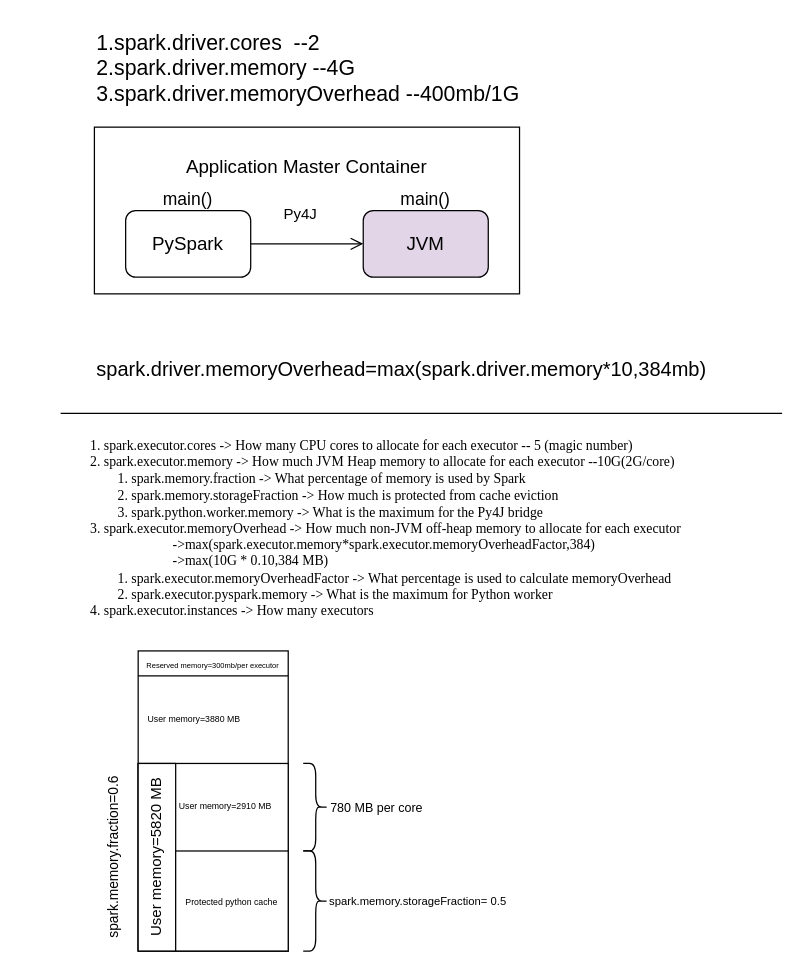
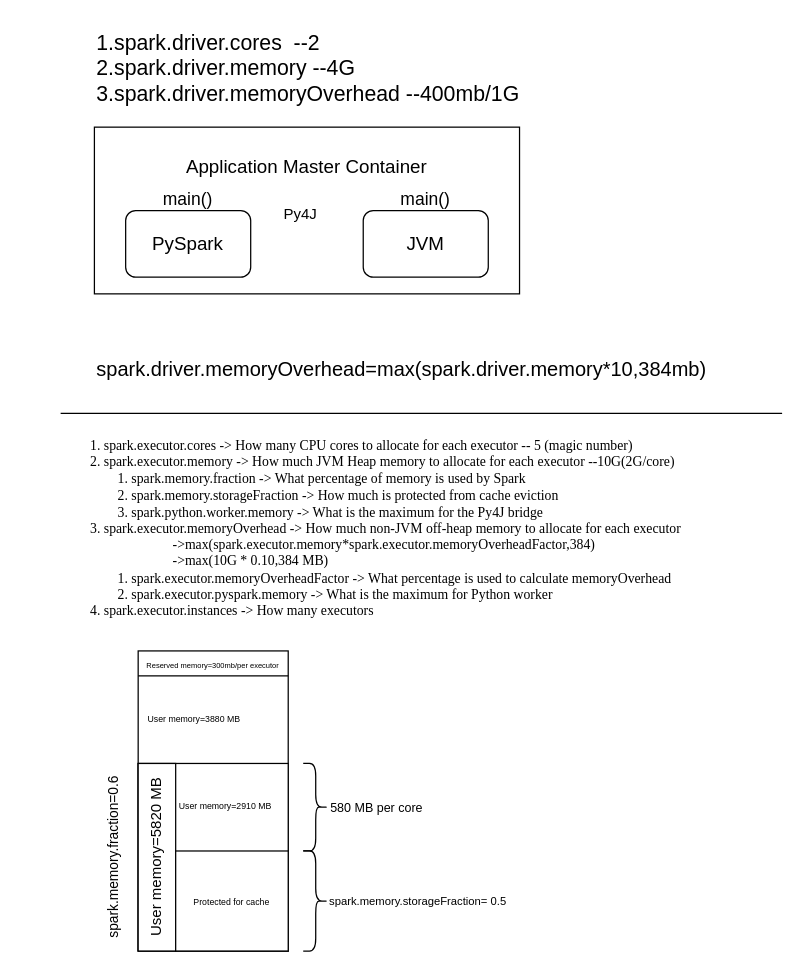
edge "PySpark" -> "JVM": removed
node "JVM": fillcolor #e1d5e7 -> #ffffff
node "780 MB per core": label "780 MB per core" -> "580 MB per core"
node "Protected python cache": label "Protected python cache" -> "Protected for cache"
